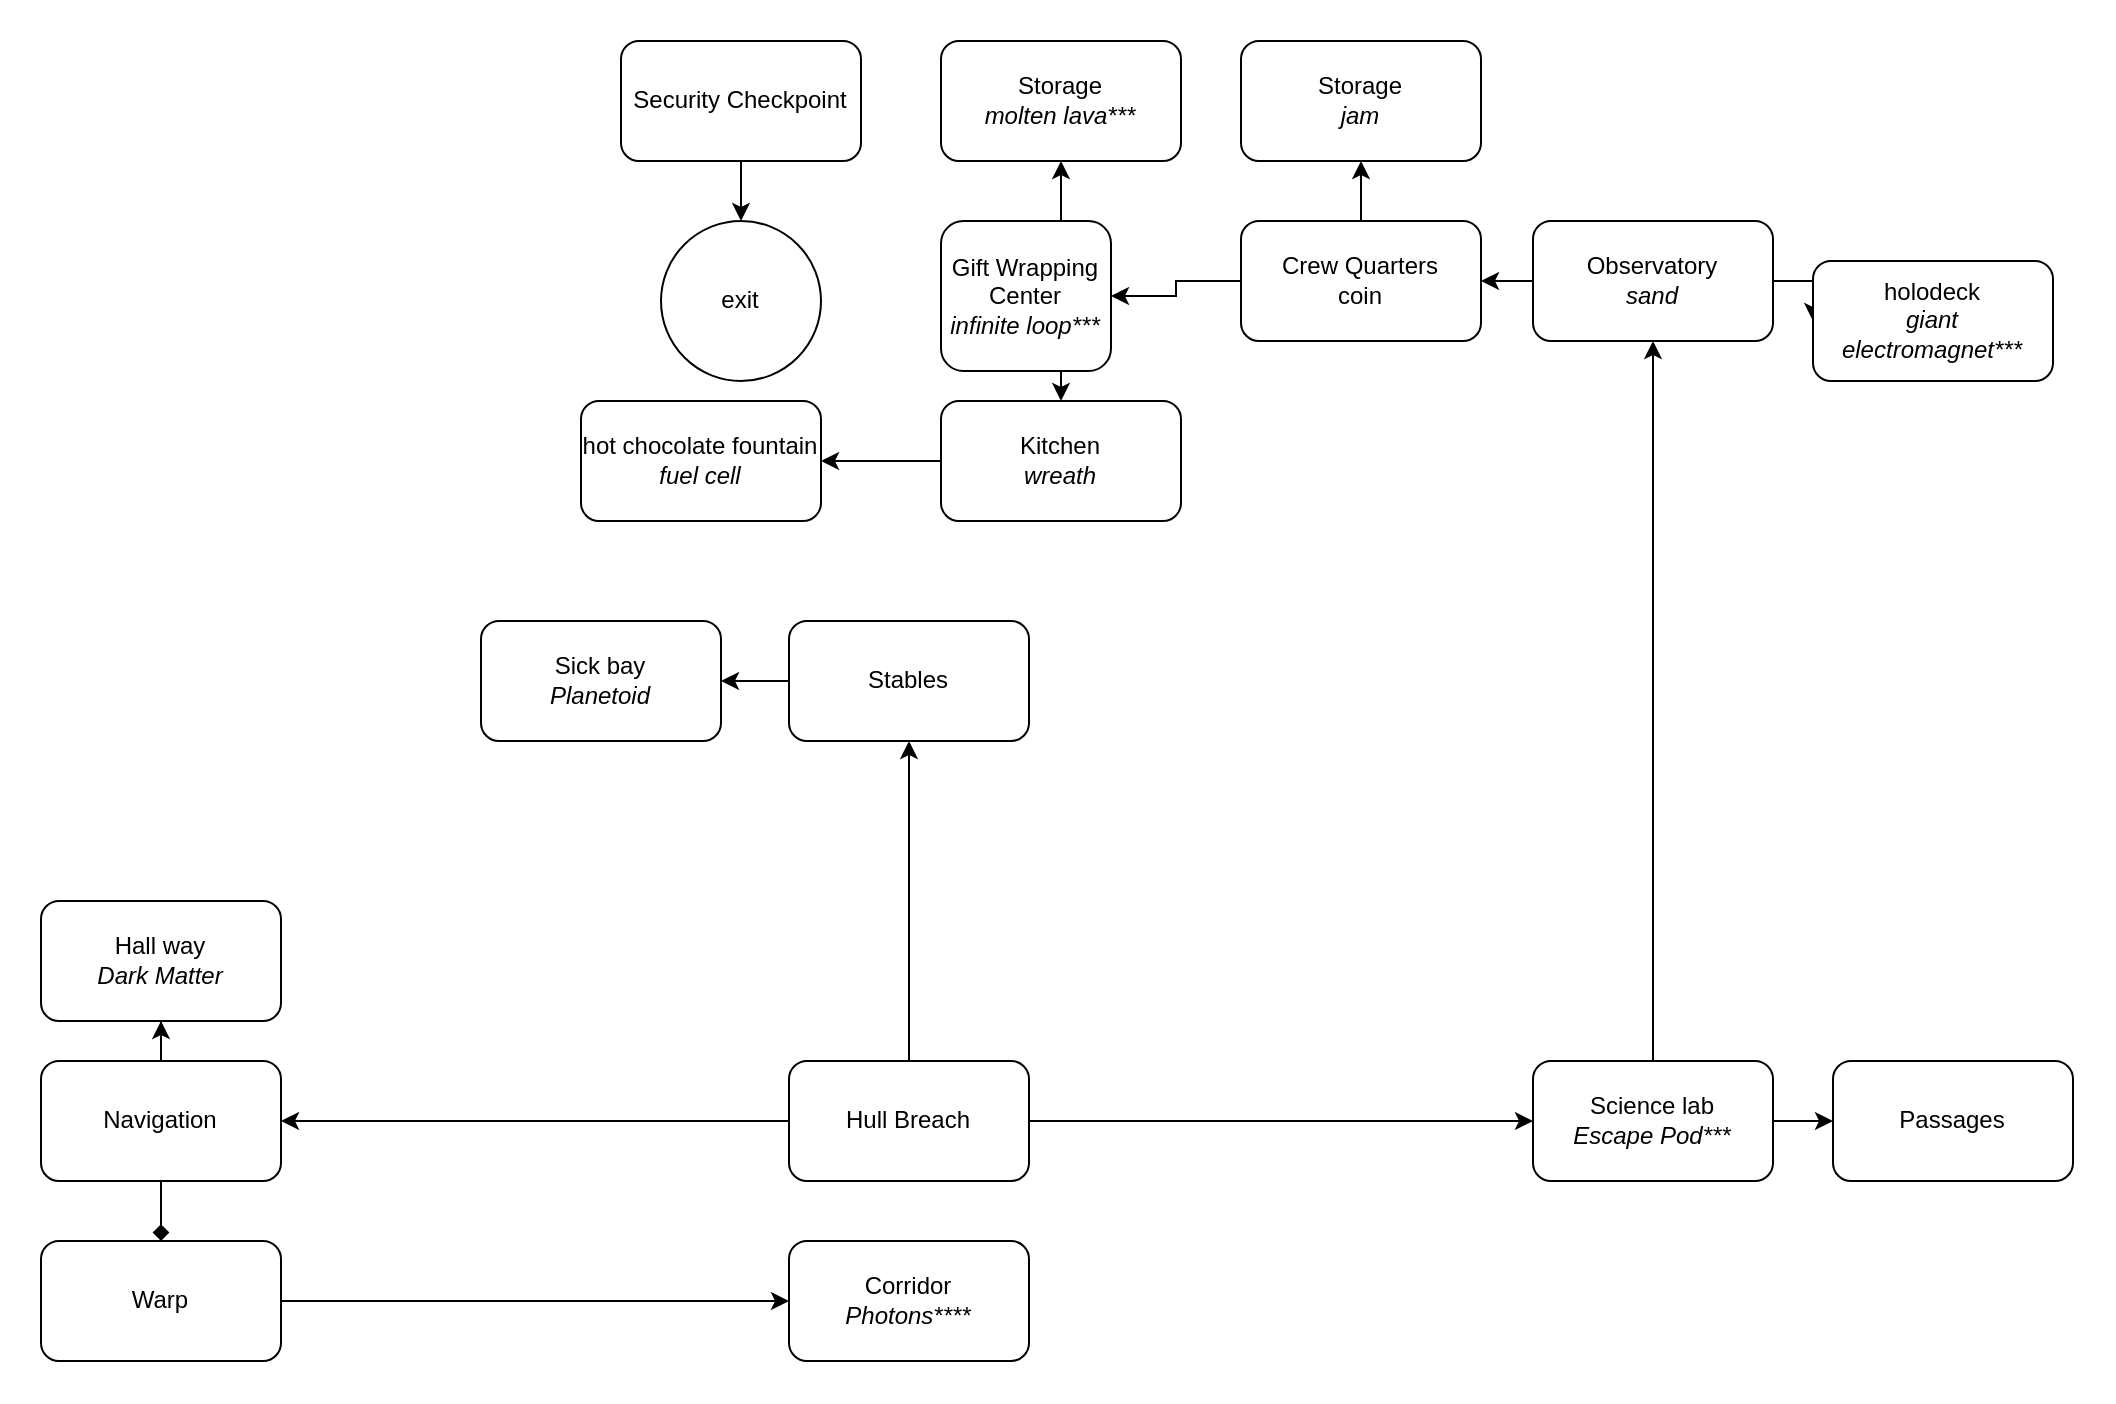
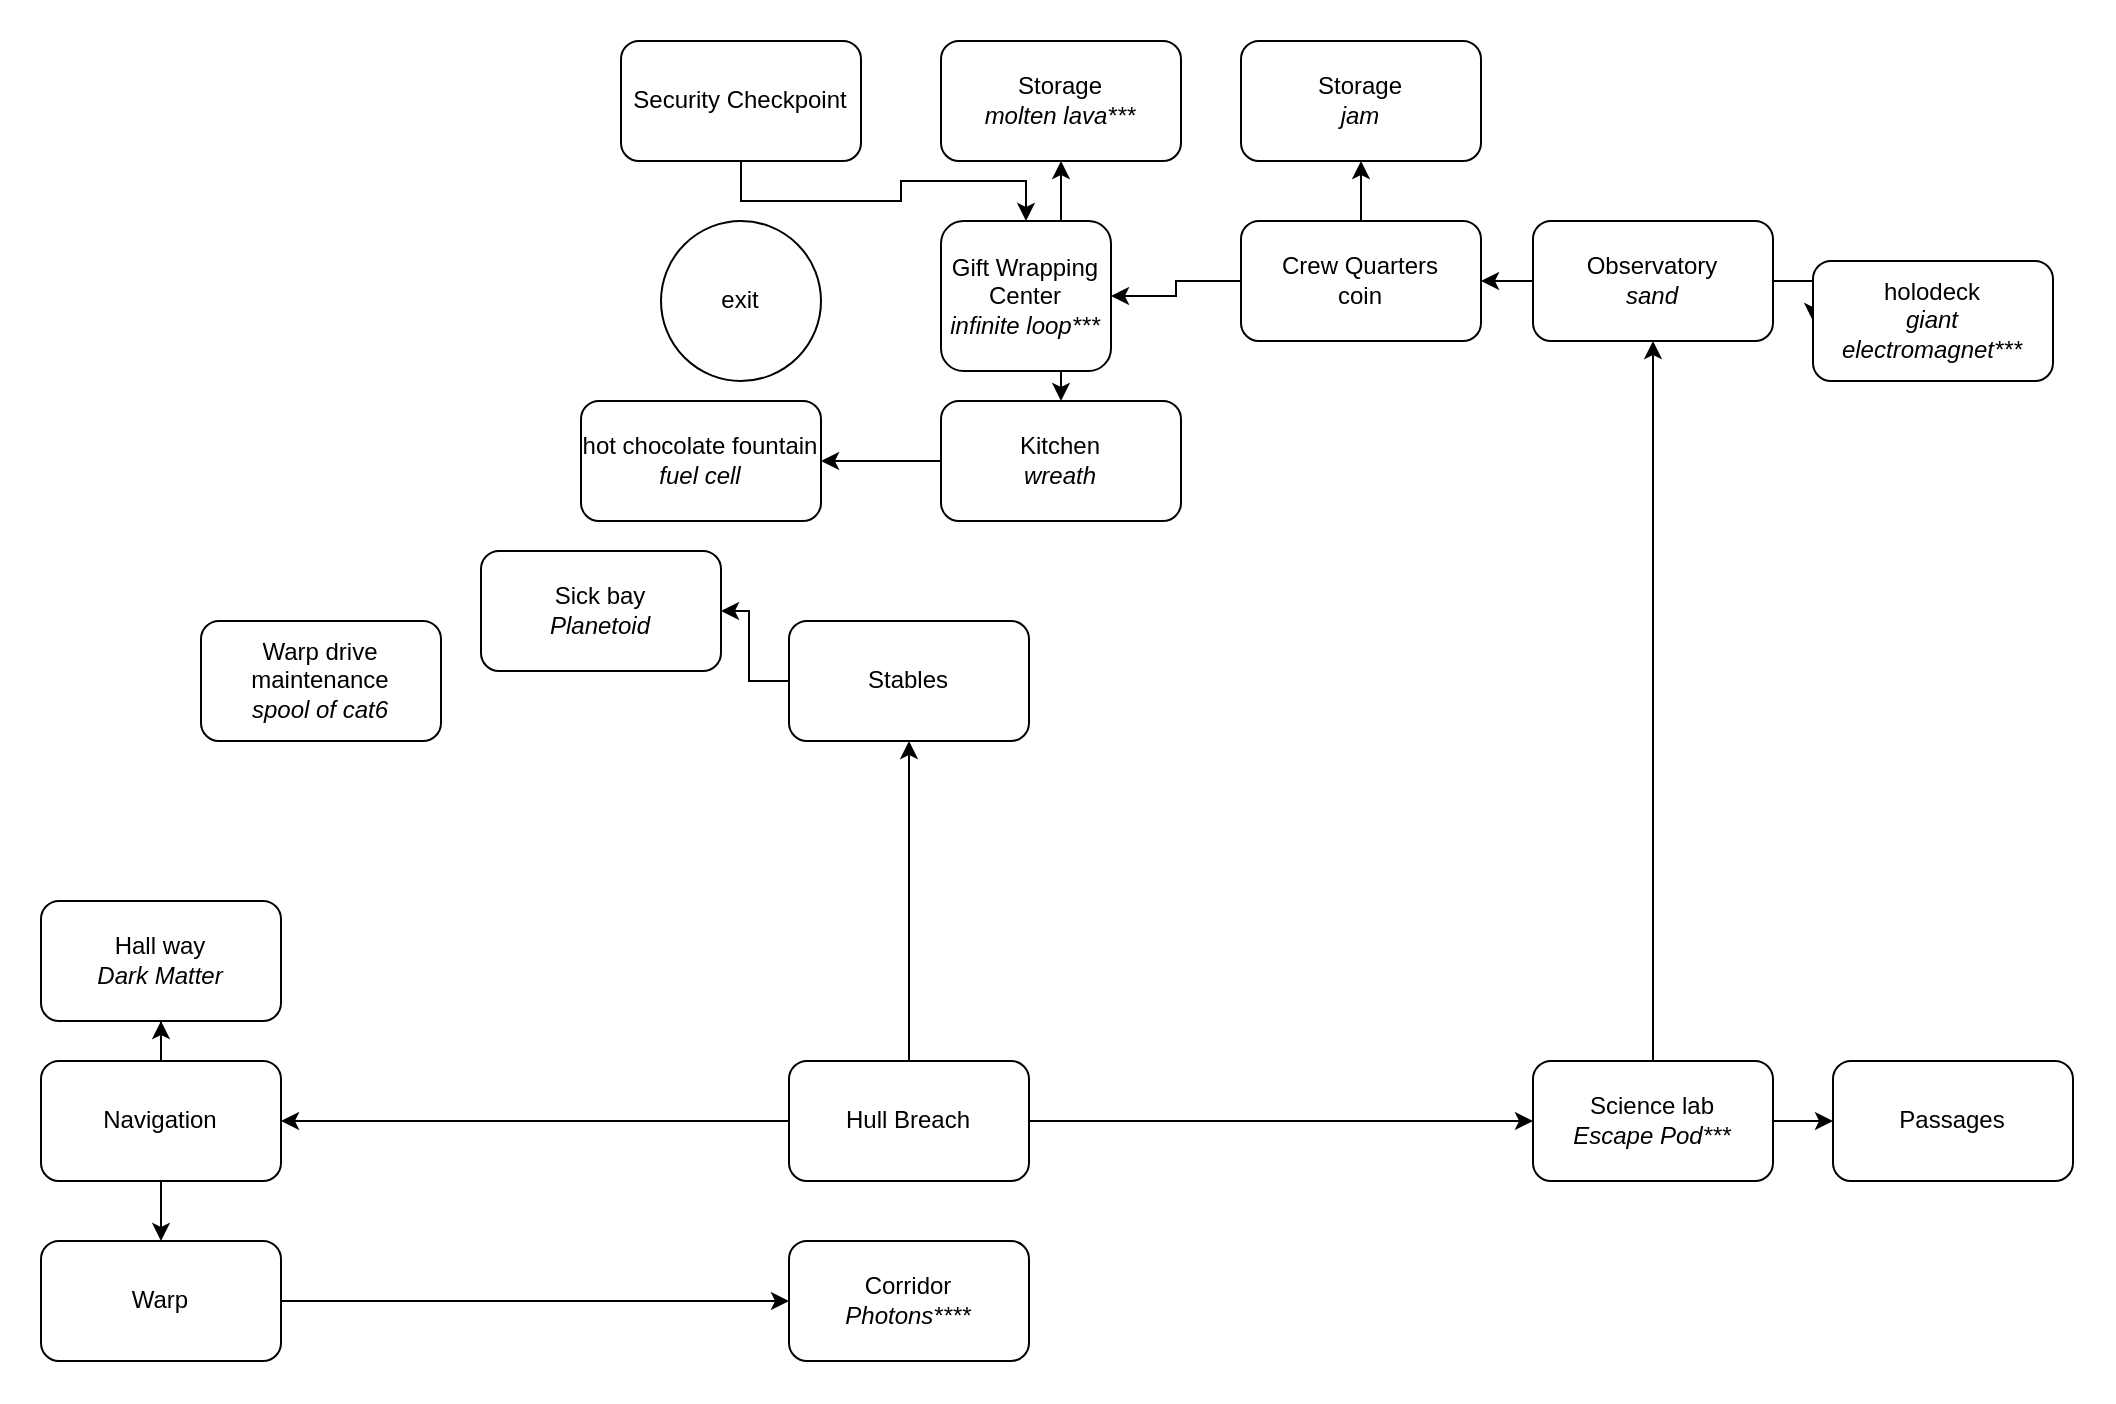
edge "Security Checkpoint" -> "exit": now "Security Checkpoint" -> "Gift Wrapping Center infinite loop***"
node "Warp drive maintenance spool of cat6": added
node "Sick bay Planetoid": moved (601, 681) -> (601, 611)
edge "Navigation" -> "Warp": arrowhead diamond -> classic
